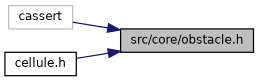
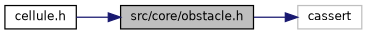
edge "cassert" -> "src/core/obstacle.h": reversed
